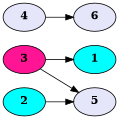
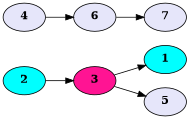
node "7": added
edge "2" -> "5": now "2" -> "3"
